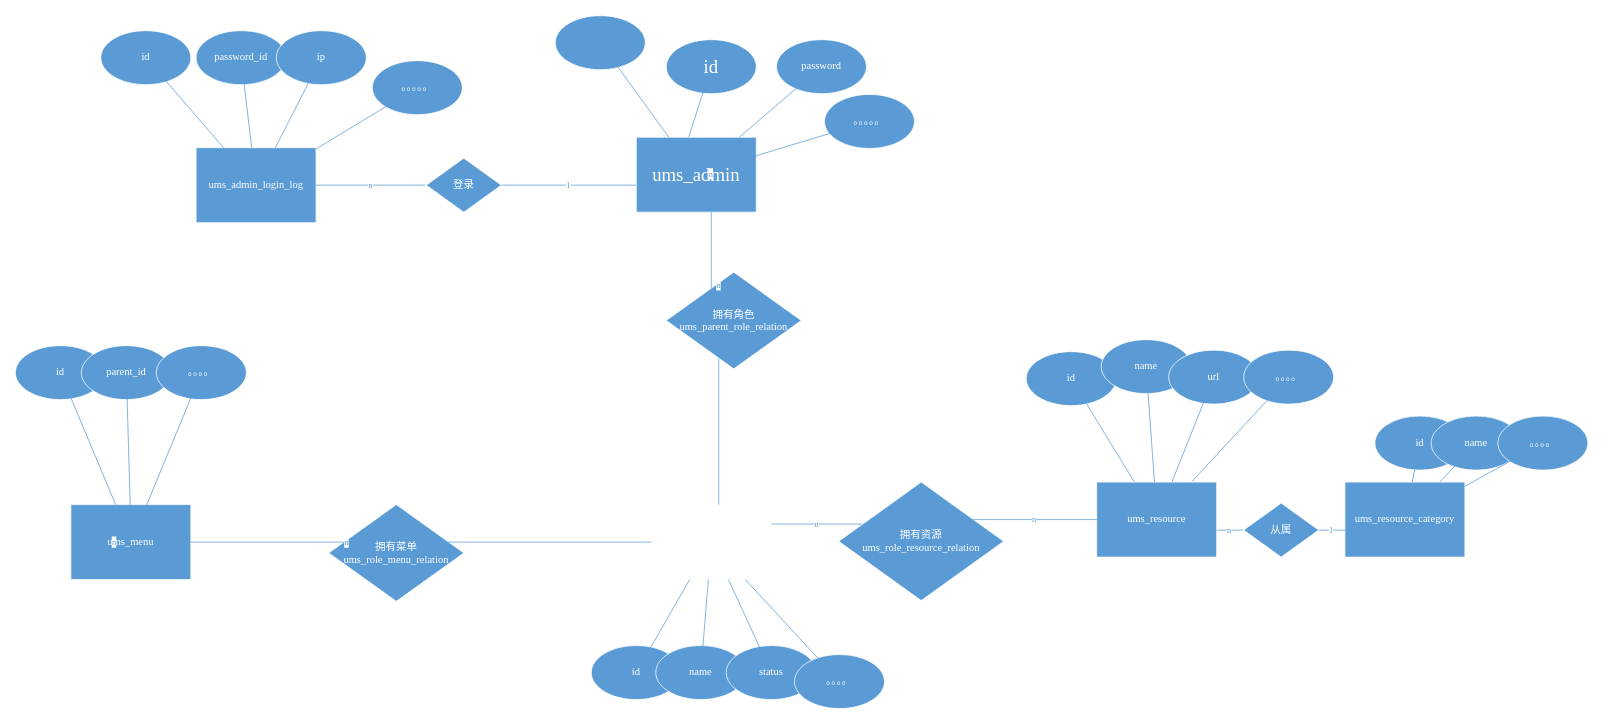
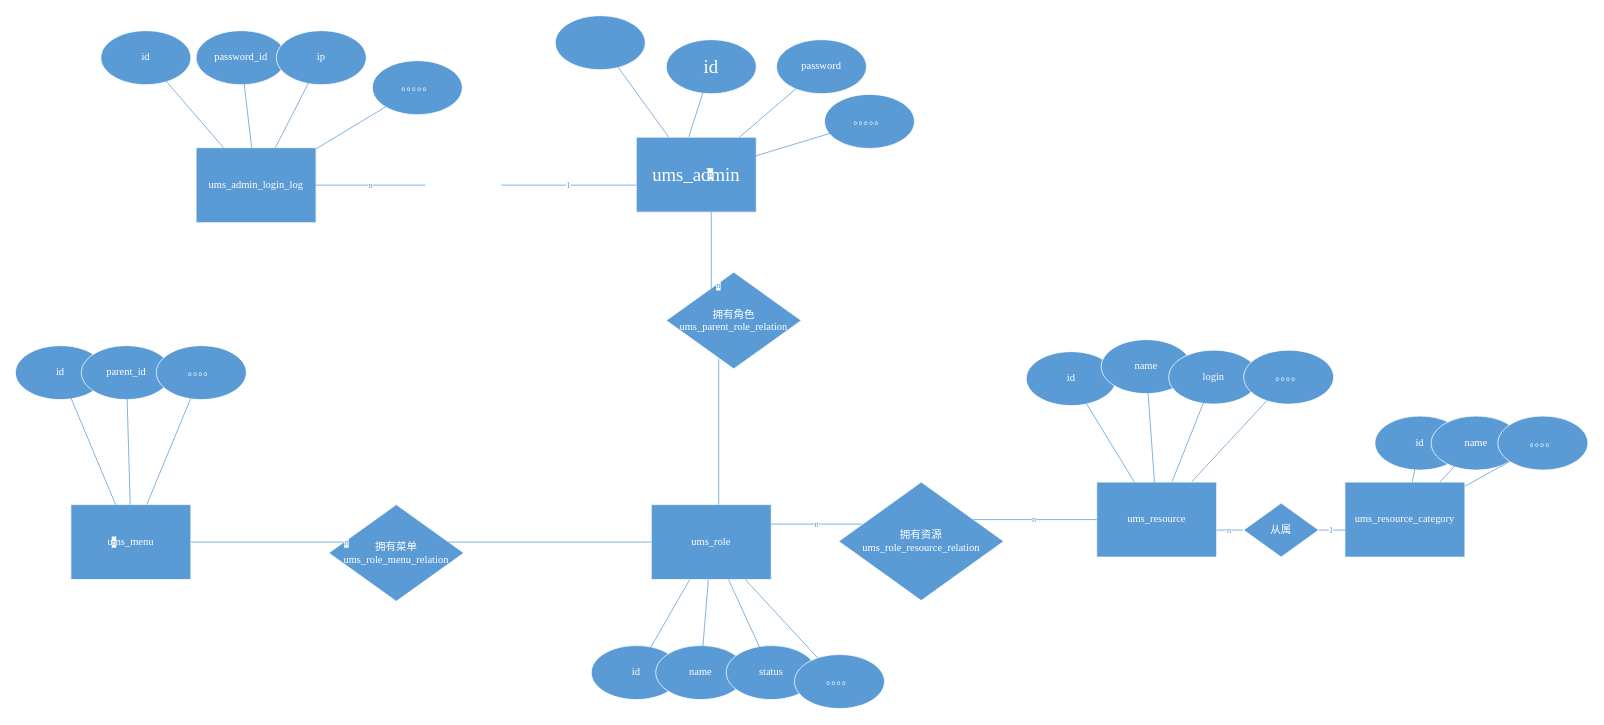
node "登录": removed
node "url": label "url" -> "login"
node "ums_role": added
